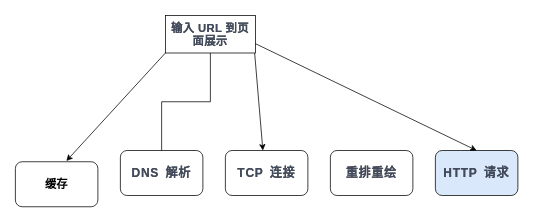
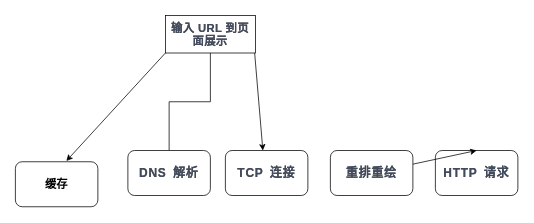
edge "输入 URL 到页面展示" -> "HTTP 请求": now "重排重绘" -> "HTTP 请求"
node "DNS 解析": moved (162, 173) -> (169, 173)
node "HTTP 请求": fillcolor #dae8fc -> #ffffff
